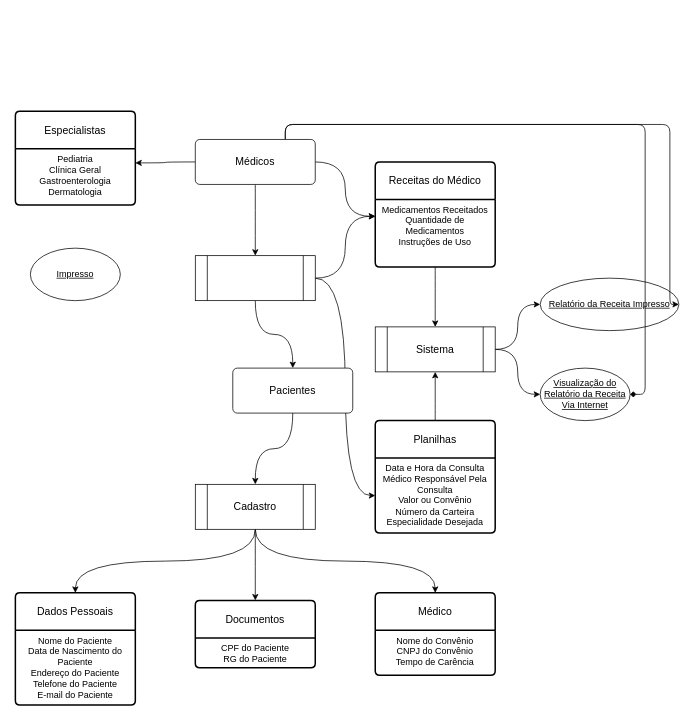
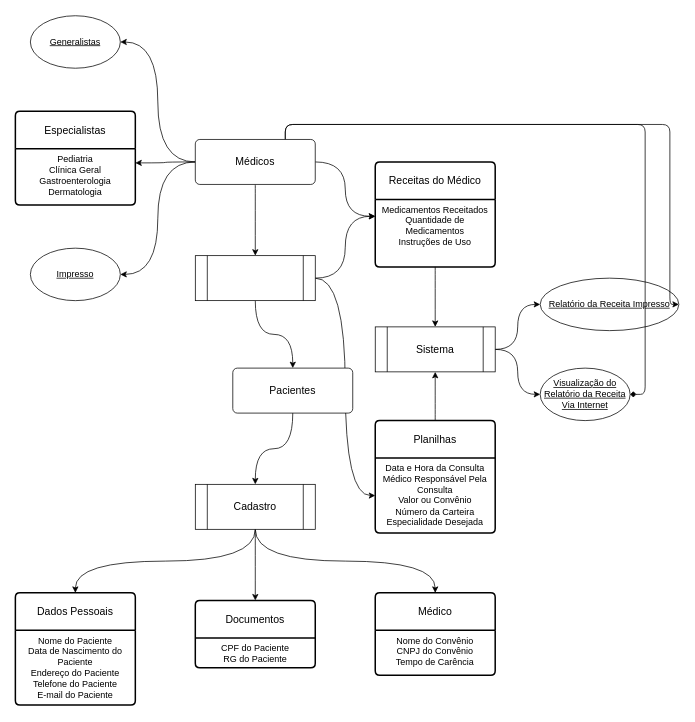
node "Generalistas": added
edge "Médicos" -> "Generalistas": added
edge "Médicos" -> "Impresso": added
